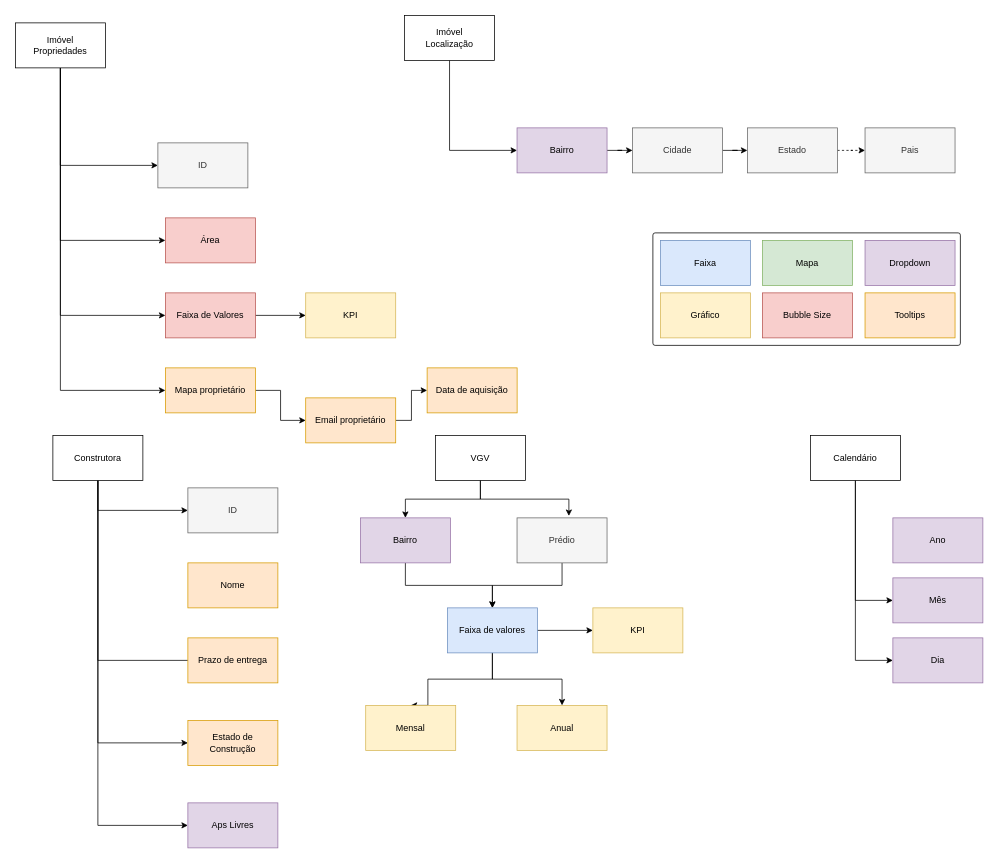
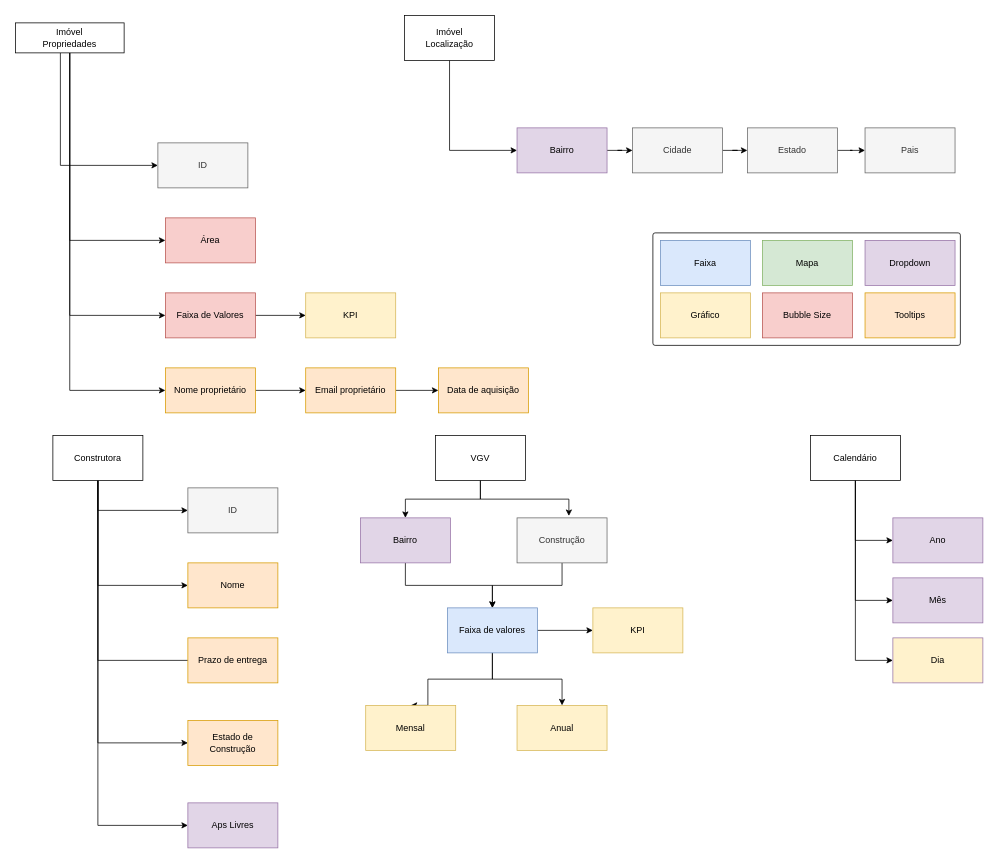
node "Imóvel Propriedades": size 90x45 -> 109x30
edge "Estado" -> "Pais": style dashed -> solid
node "Mapa proprietário": label "Mapa proprietário" -> "Nome proprietário"
node "Data de aquisição": moved (472, 390) -> (483, 390)
node "Email proprietário": moved (351, 420) -> (351, 390)
node "Prédio": label "Prédio" -> "Construção"
edge "Calendário" -> "Ano": added
edge "Construtora" -> "Nome": added
node "Dia": fillcolor #e1d5e7 -> #fff2cc
